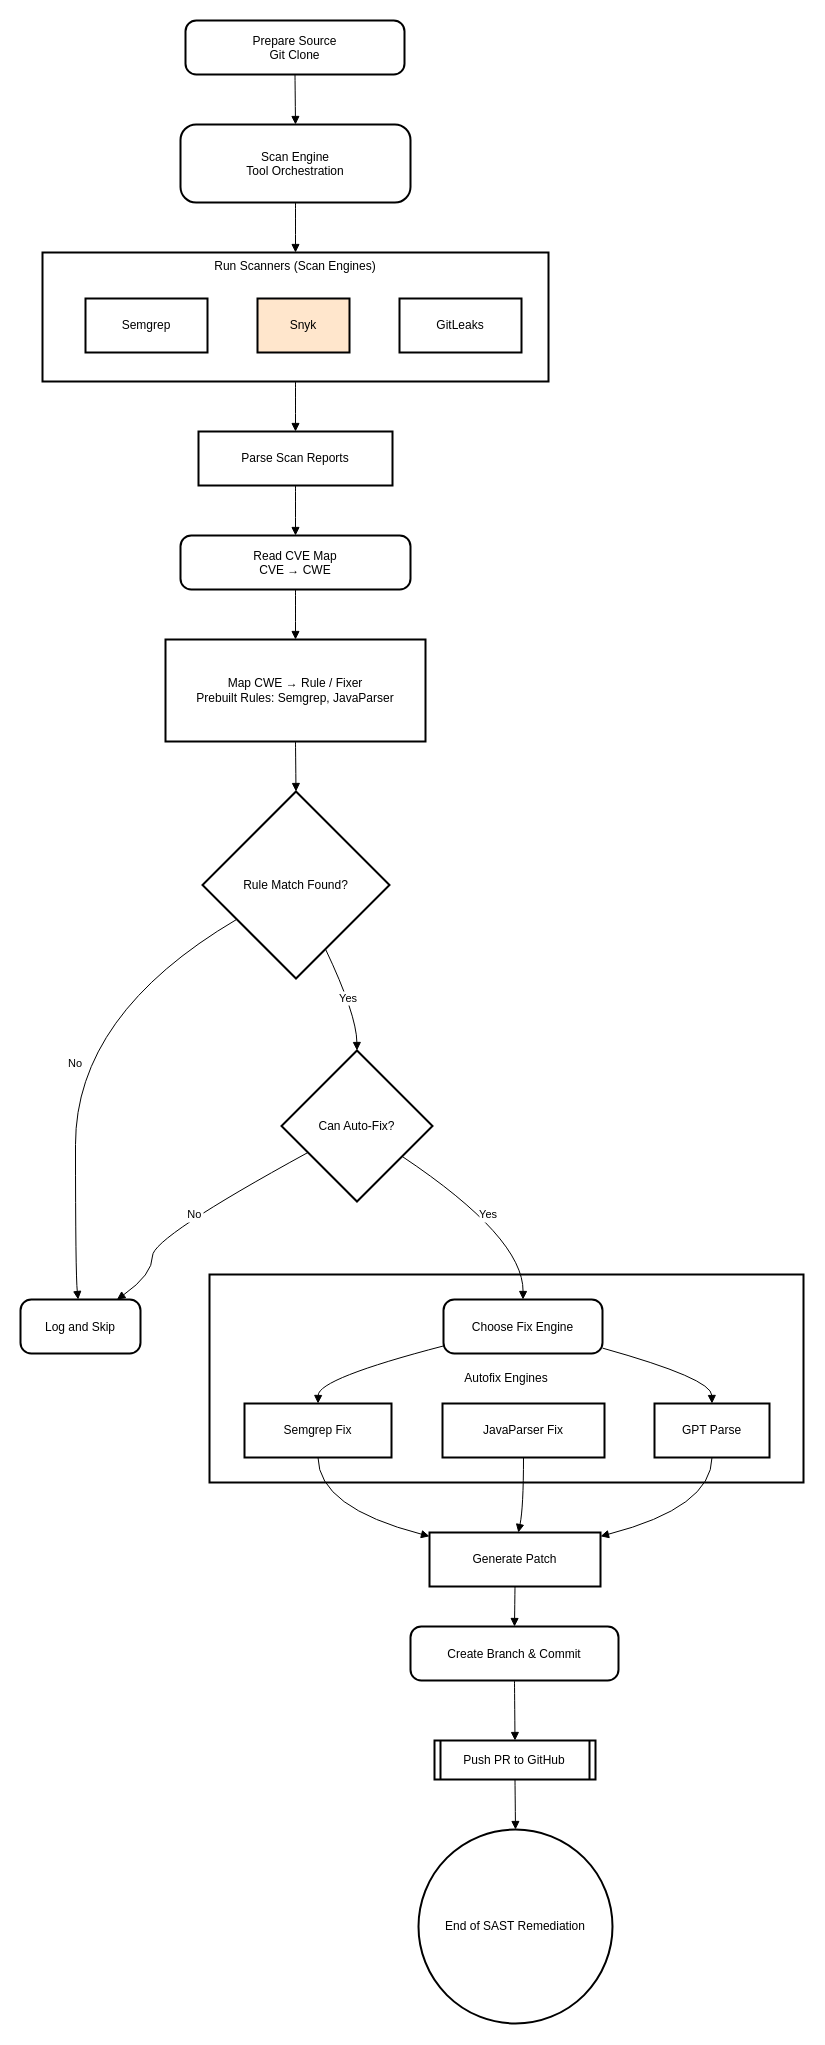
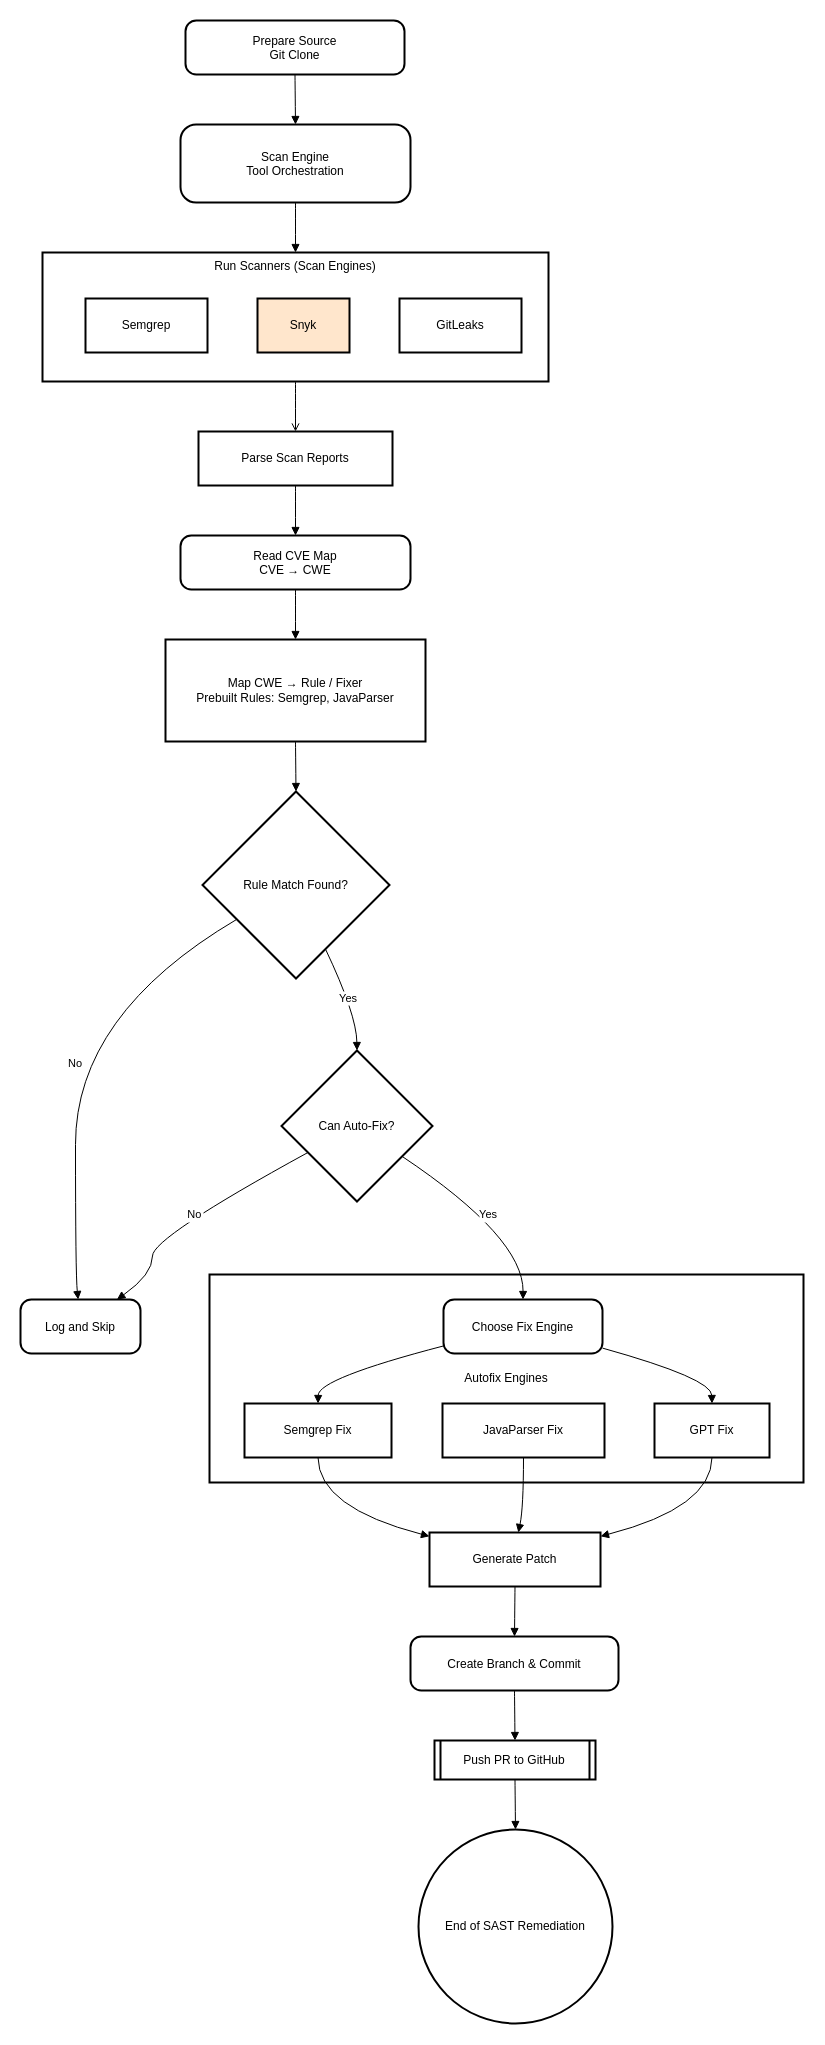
edge "Run Scanners (Scan Engines)" -> "Parse Scan Reports": arrowhead block -> open
node "GPT Parse": label "GPT Parse" -> "GPT Fix"
node "Create Branch & Commit": moved (515, 1654) -> (515, 1664)
